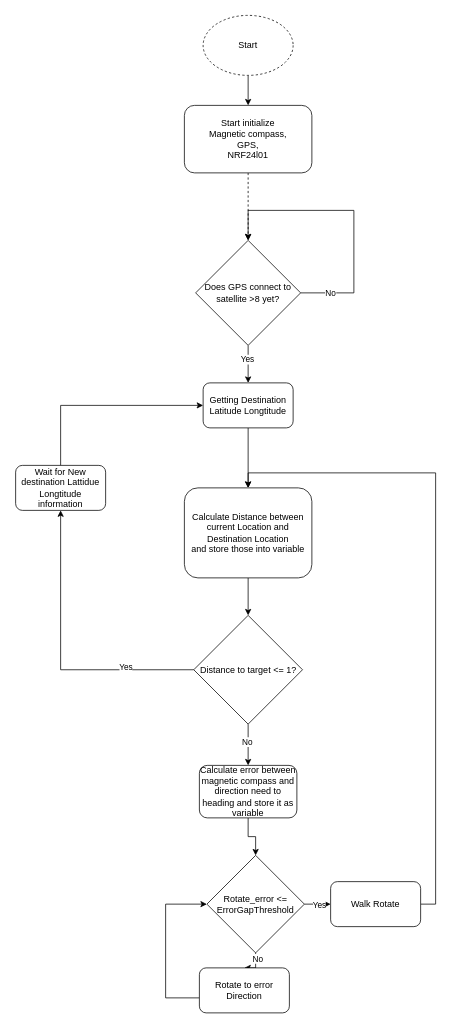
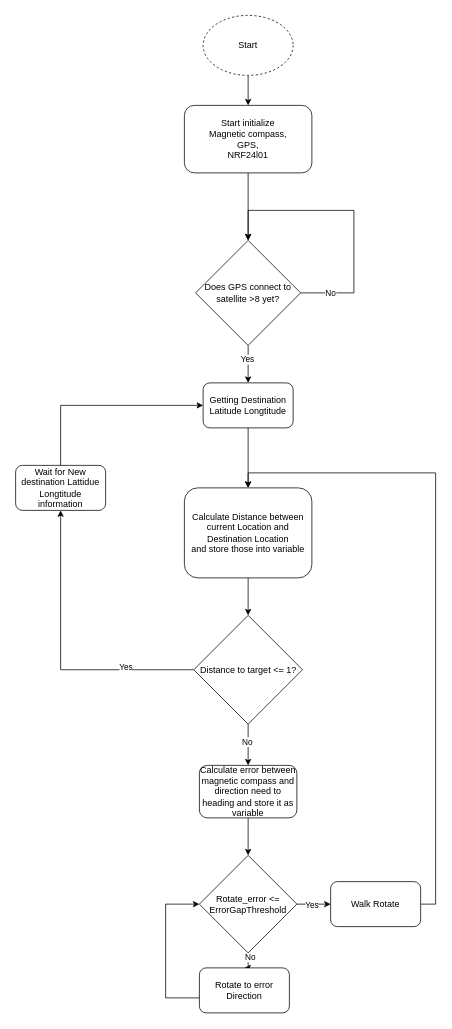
edge "Start initialize Magnetic compass, GPS, NRF24l01" -> "Does GPS connect to satellite >8 yet?": style dashed -> solid
node "Rotate_error <= ErrorGapThreshold": moved (255, 904) -> (248, 904)
